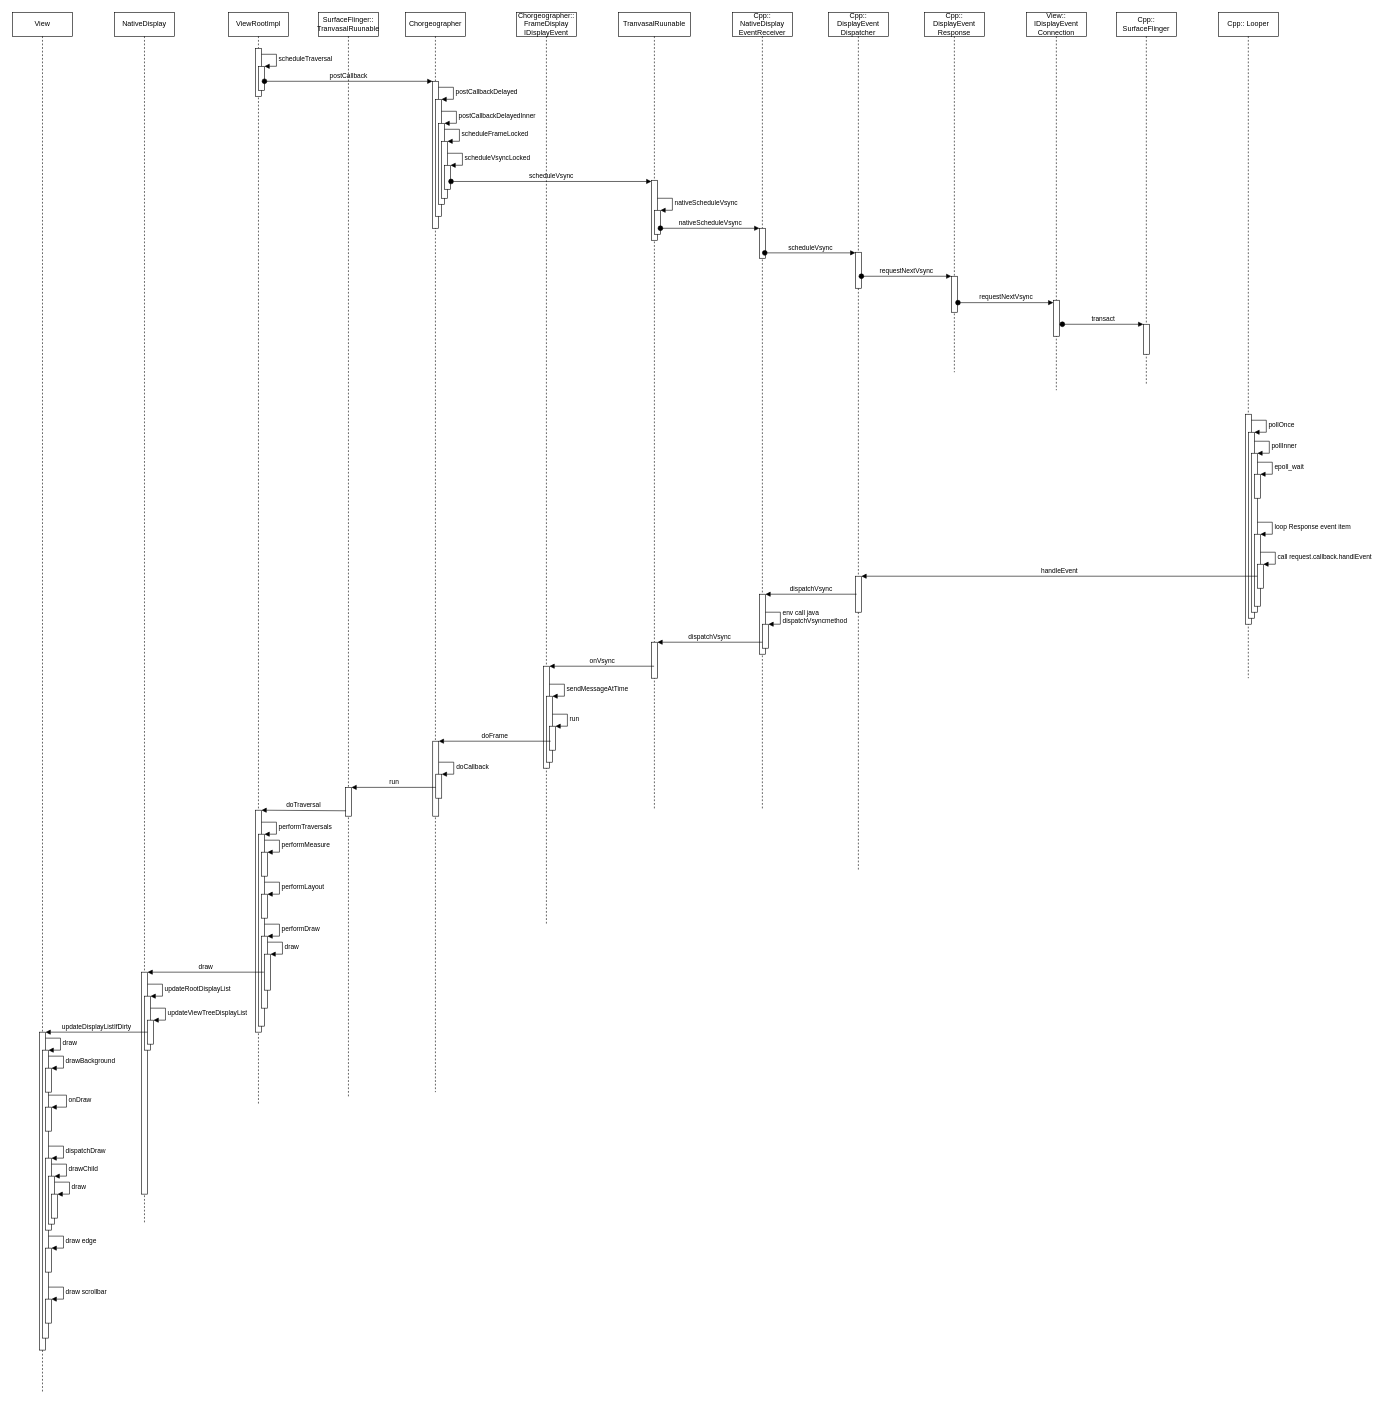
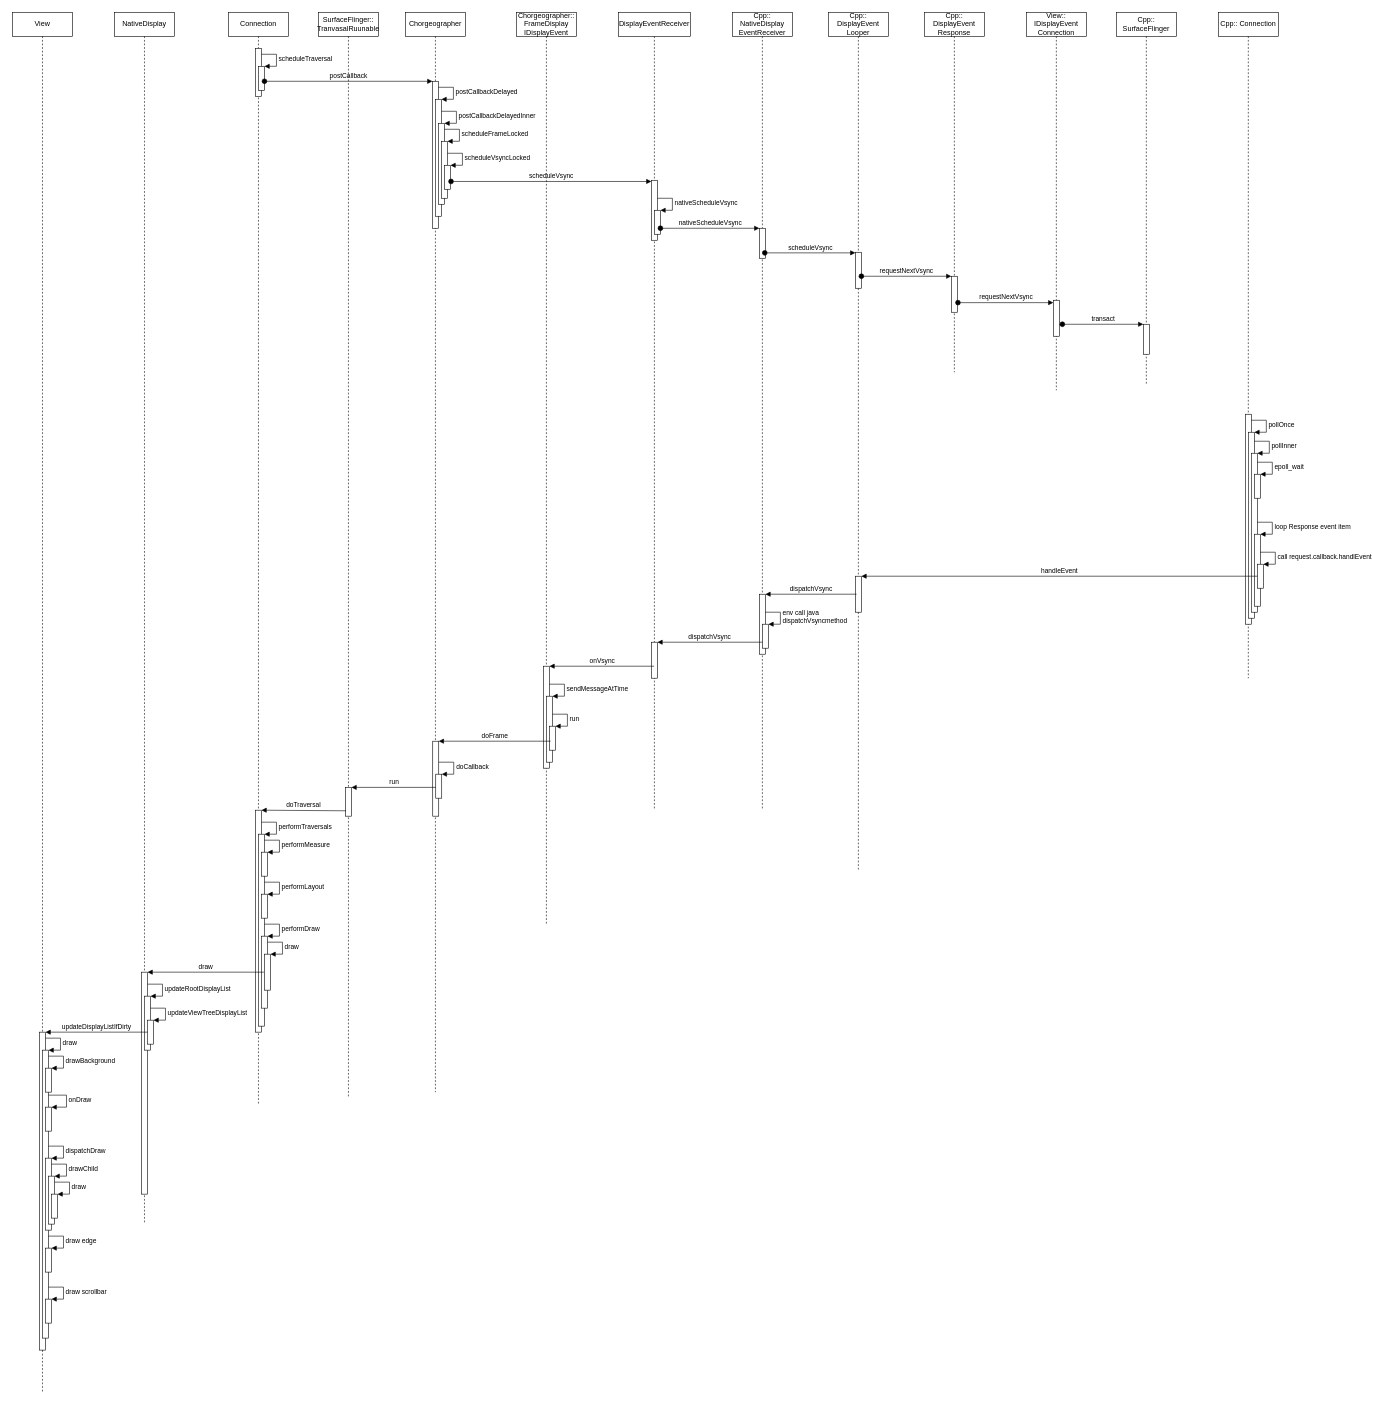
node "ViewRootImpl": label "ViewRootImpl" -> "Connection"
node "TranvasalRuunable": label "TranvasalRuunable" -> "DisplayEventReceiver"
node "Cpp:: DisplayEvent Dispatcher": label "Cpp:: DisplayEvent Dispatcher" -> "Cpp:: DisplayEvent Looper"
node "Cpp:: Looper": label "Cpp:: Looper" -> "Cpp:: Connection"
